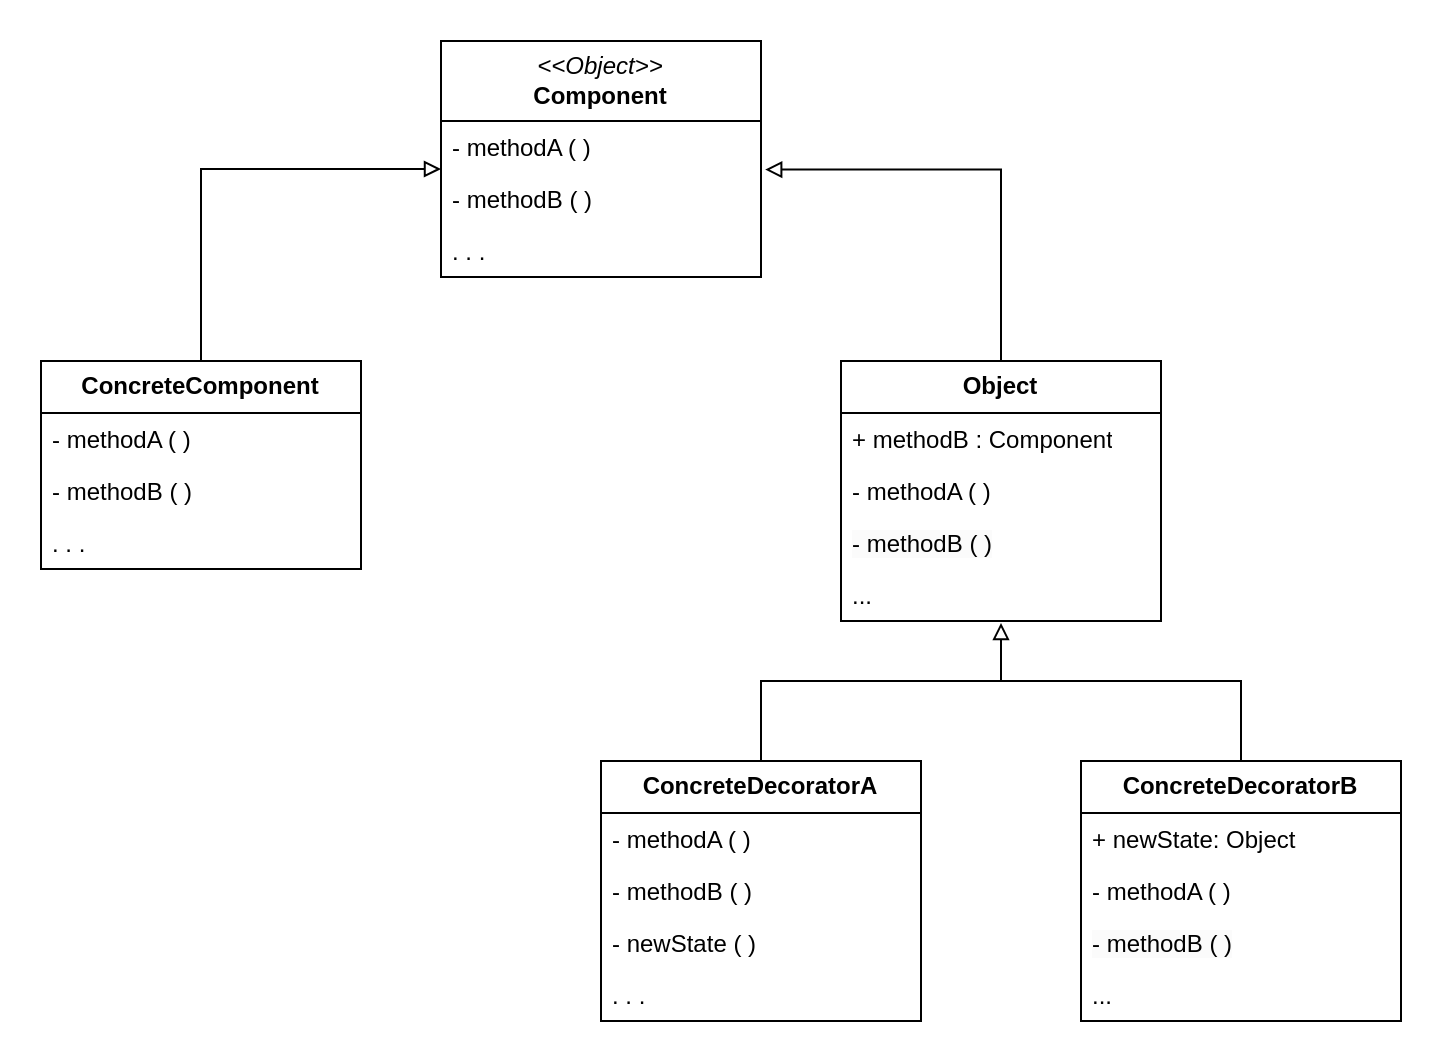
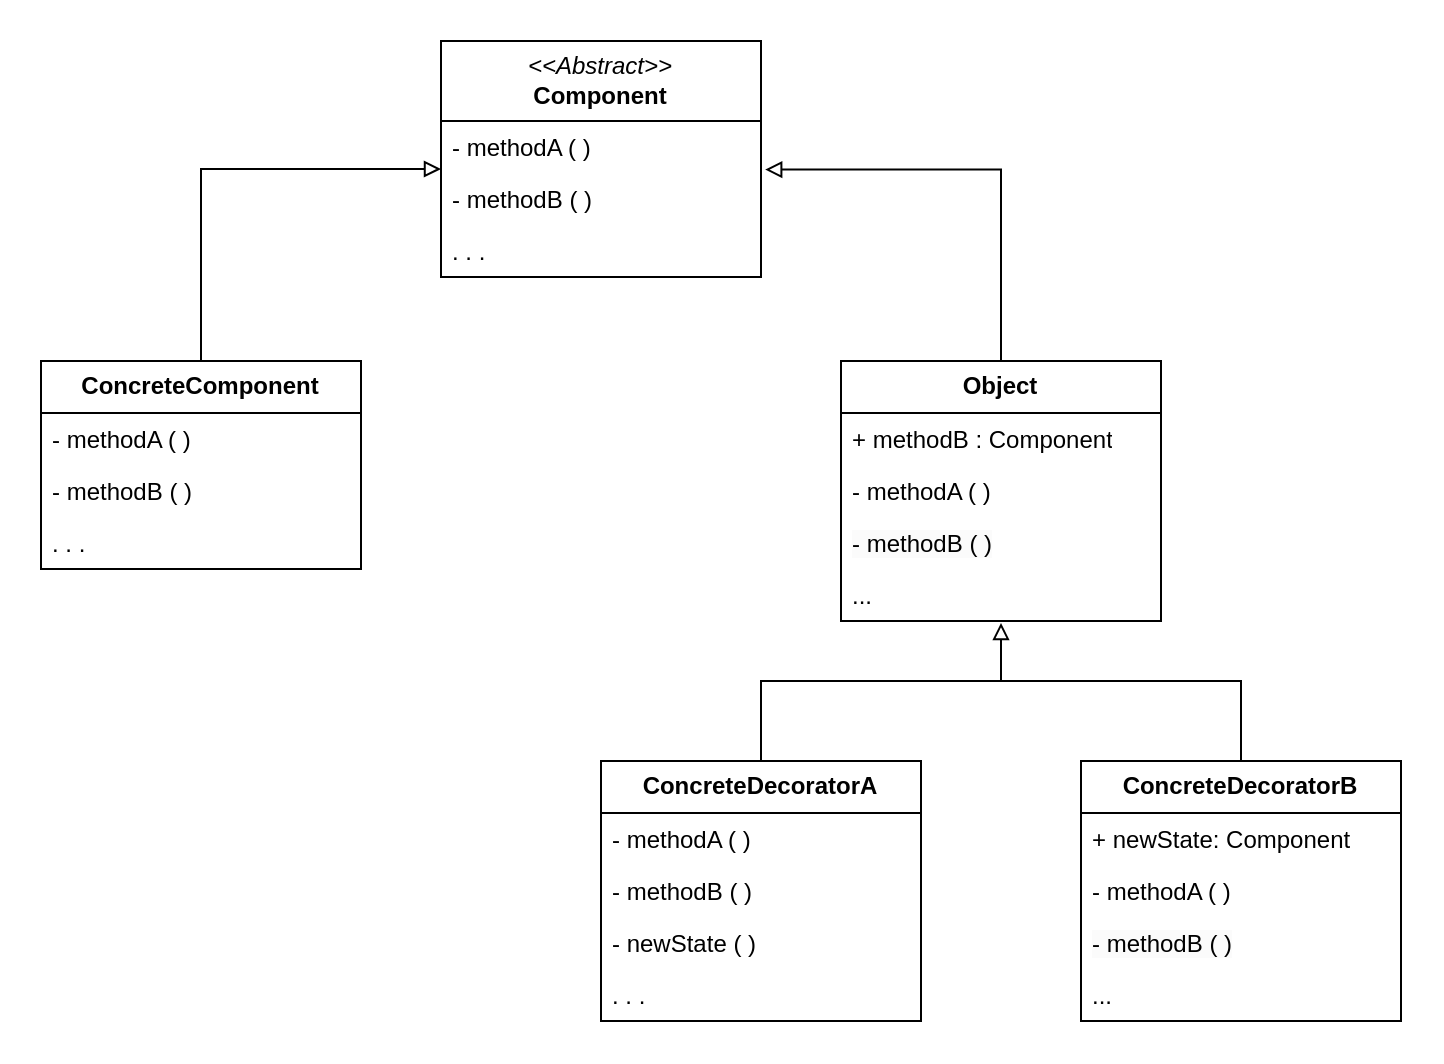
node "<<Object>> Component": label "<<Object>> Component" -> "<<Abstract>> Component"
node "+ newState: Object": label "+ newState: Object" -> "+ newState: Component"
